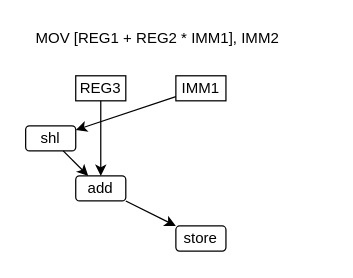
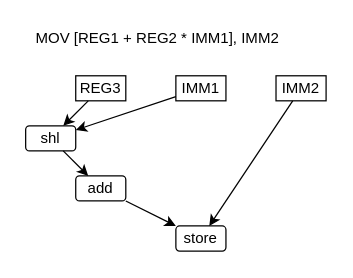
node "IMM2": added
edge "REG3" -> "add": now "REG3" -> "shl"
edge "IMM2" -> "store": added
